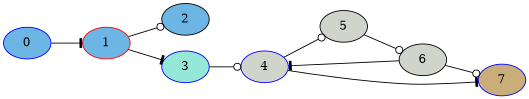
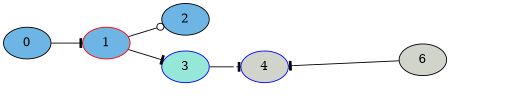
node "5": removed
node "0": color blue -> black
edge "3" -> "4": arrowhead odot -> tee
node "7": removed
